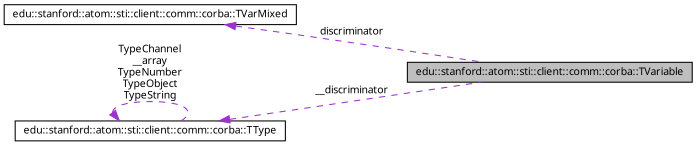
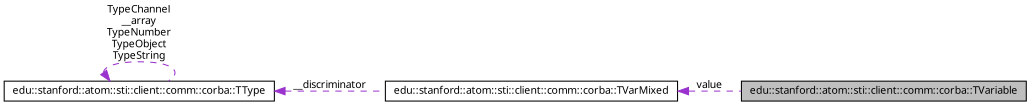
edge "edu::stanford::atom::sti::client::comm::corba::TVariable" -> "edu::stanford::atom::sti::client::comm::corba::TVarMixed": label "discriminator" -> "value"
edge "edu::stanford::atom::sti::client::comm::corba::TVariable" -> "edu::stanford::atom::sti::client::comm::corba::TType": now "edu::stanford::atom::sti::client::comm::corba::TVarMixed" -> "edu::stanford::atom::sti::client::comm::corba::TType"
